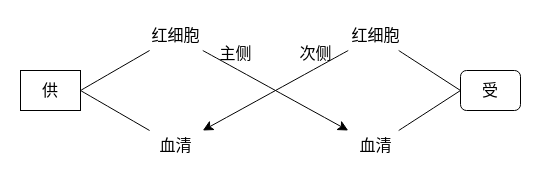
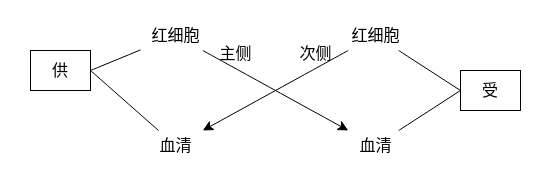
node "供": moved (51, 91) -> (61, 71)
node "受": shape rounded rectangle -> rectangle
